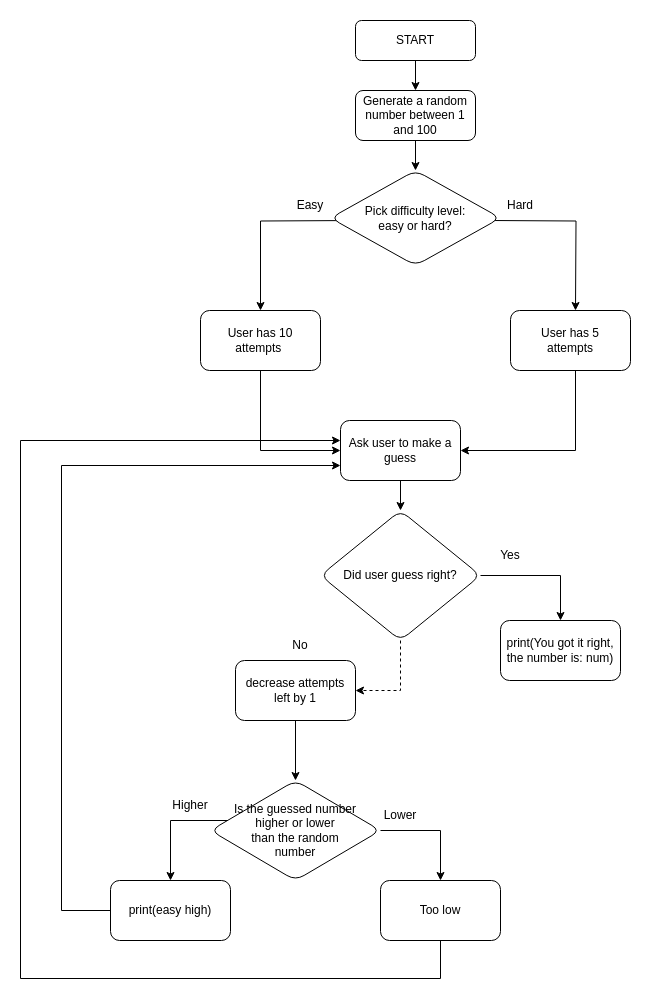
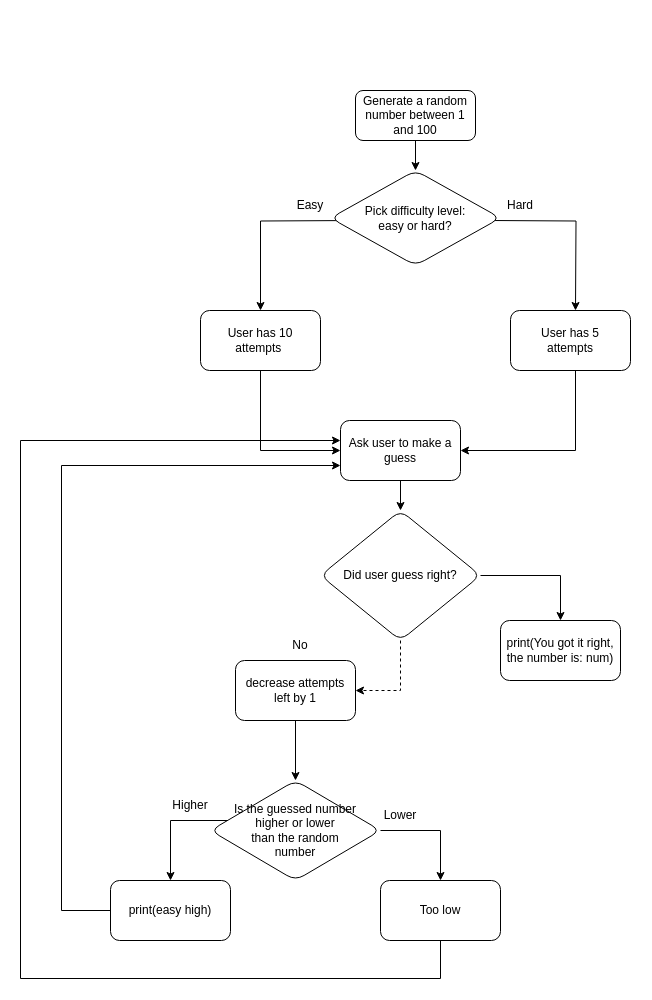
node "START": removed
edge "START" -> "Generate a random number between 1 and 100": removed
node "Yes": removed
